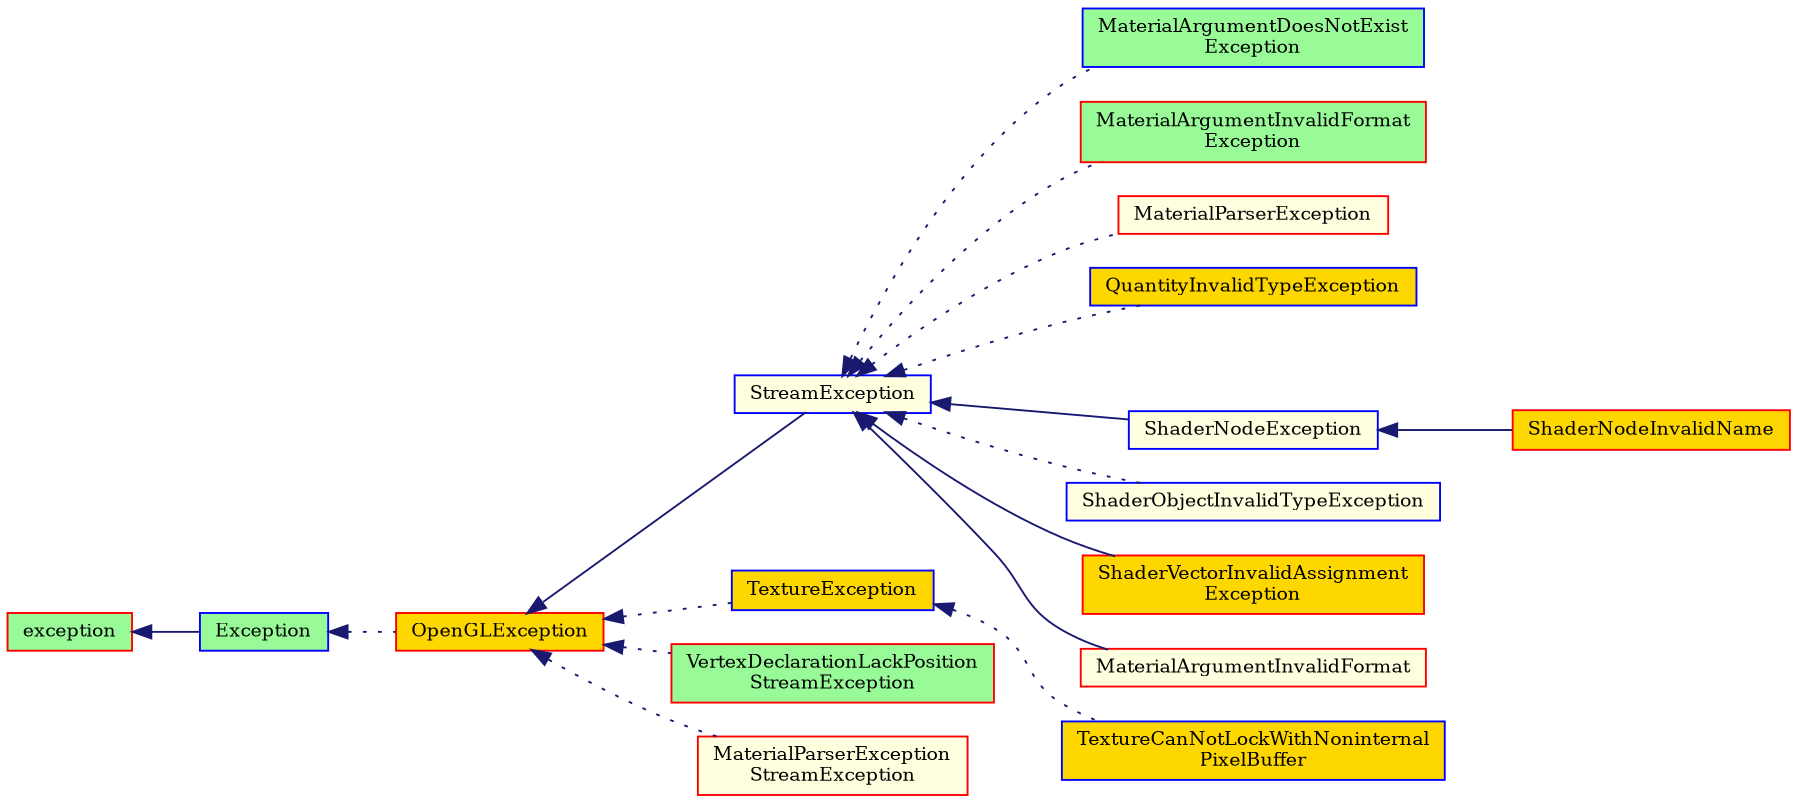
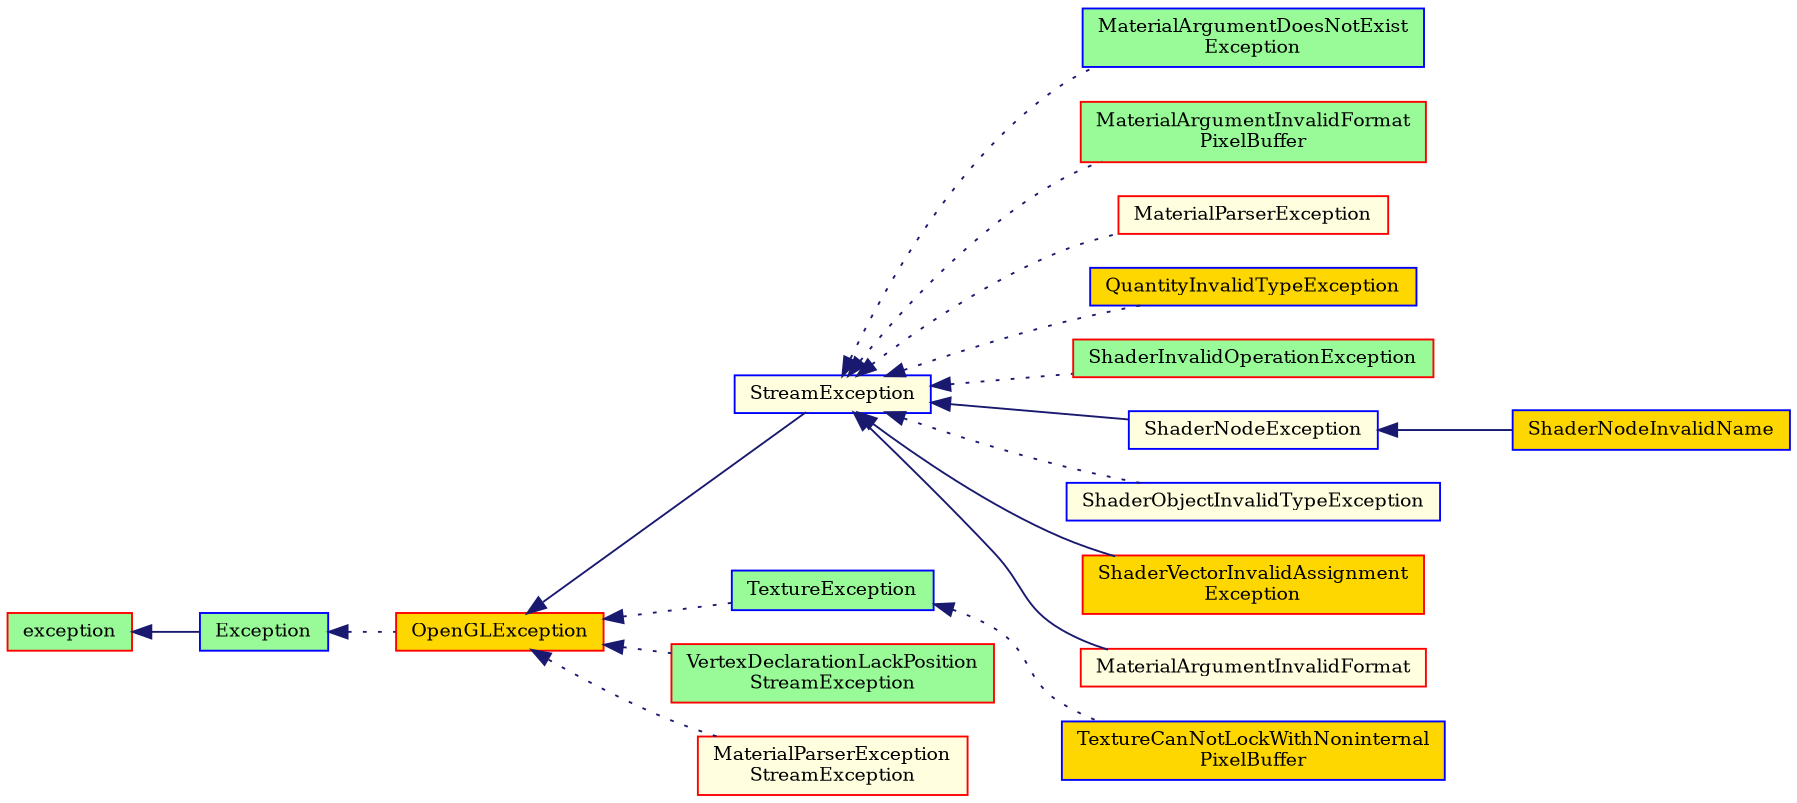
node "MaterialArgumentInvalidFormat Exception": label "MaterialArgumentInvalidFormat Exception" -> "MaterialArgumentInvalidFormat PixelBuffer"
node "ShaderInvalidOperationException": added
node "ShaderNodeInvalidName": color red -> blue
node "TextureException": fillcolor gold -> palegreen
